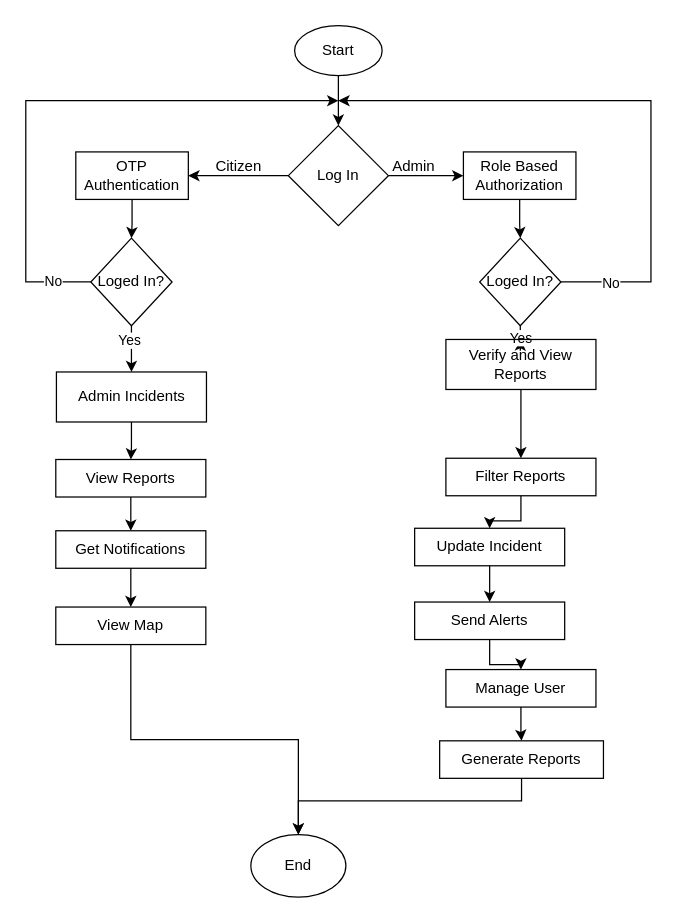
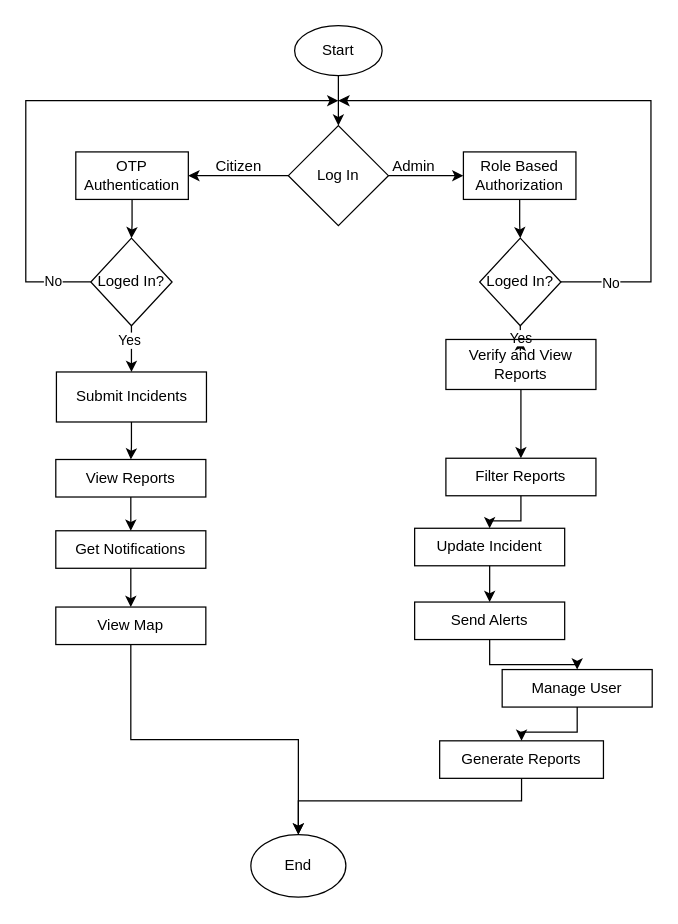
node "Admin Incidents": label "Admin Incidents" -> "Submit Incidents"
node "Manage User": moved (521, 688) -> (577, 688)
